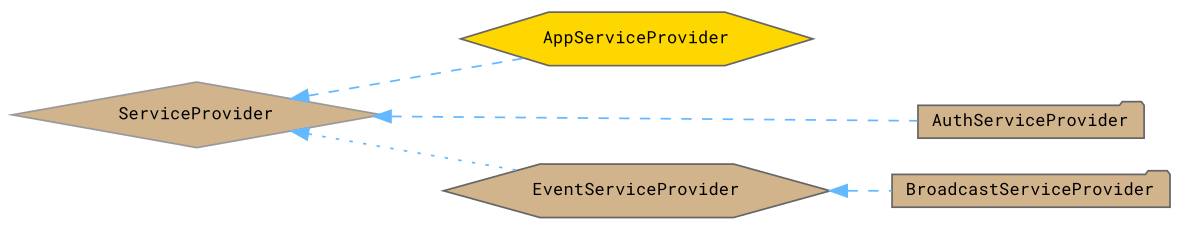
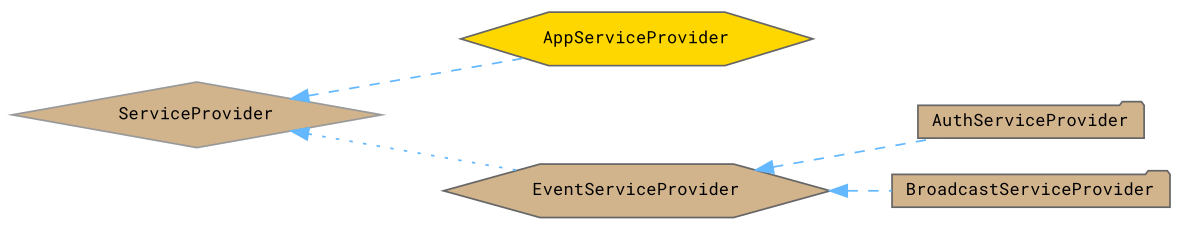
edge "AuthServiceProvider" -> "ServiceProvider": now "AuthServiceProvider" -> "EventServiceProvider"
